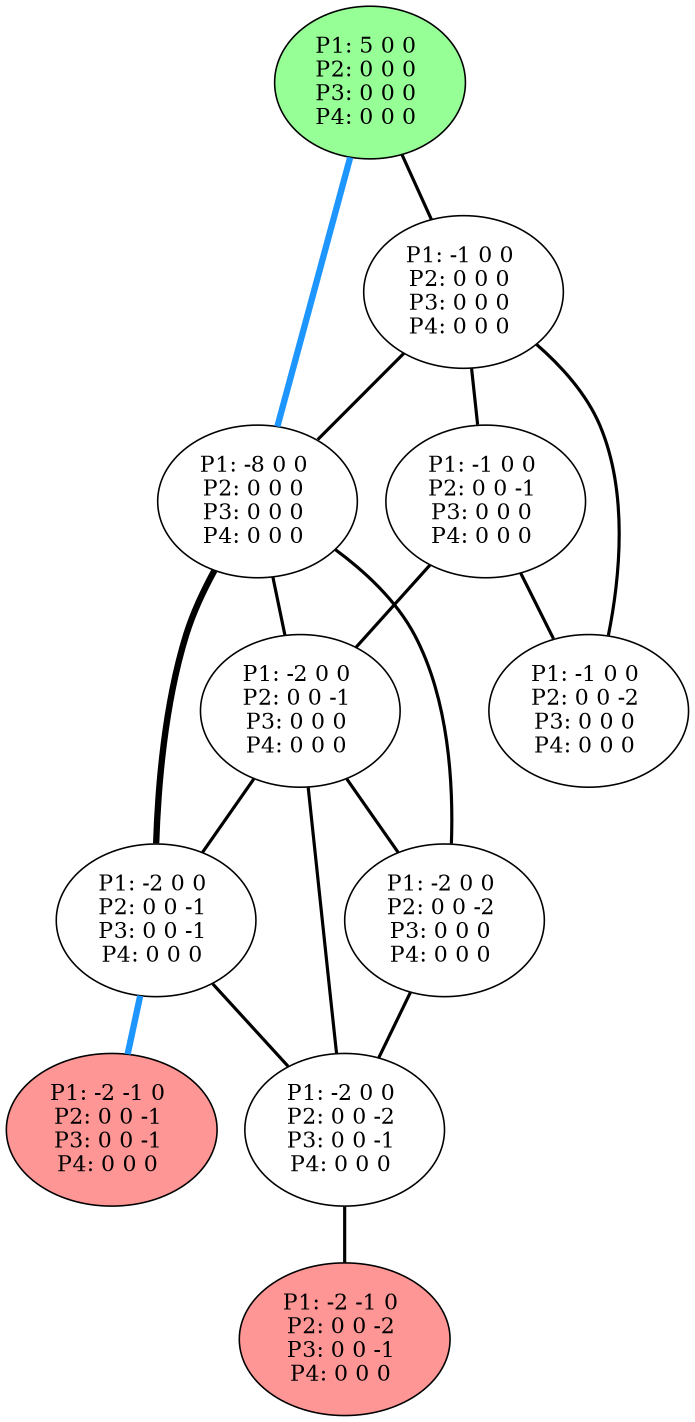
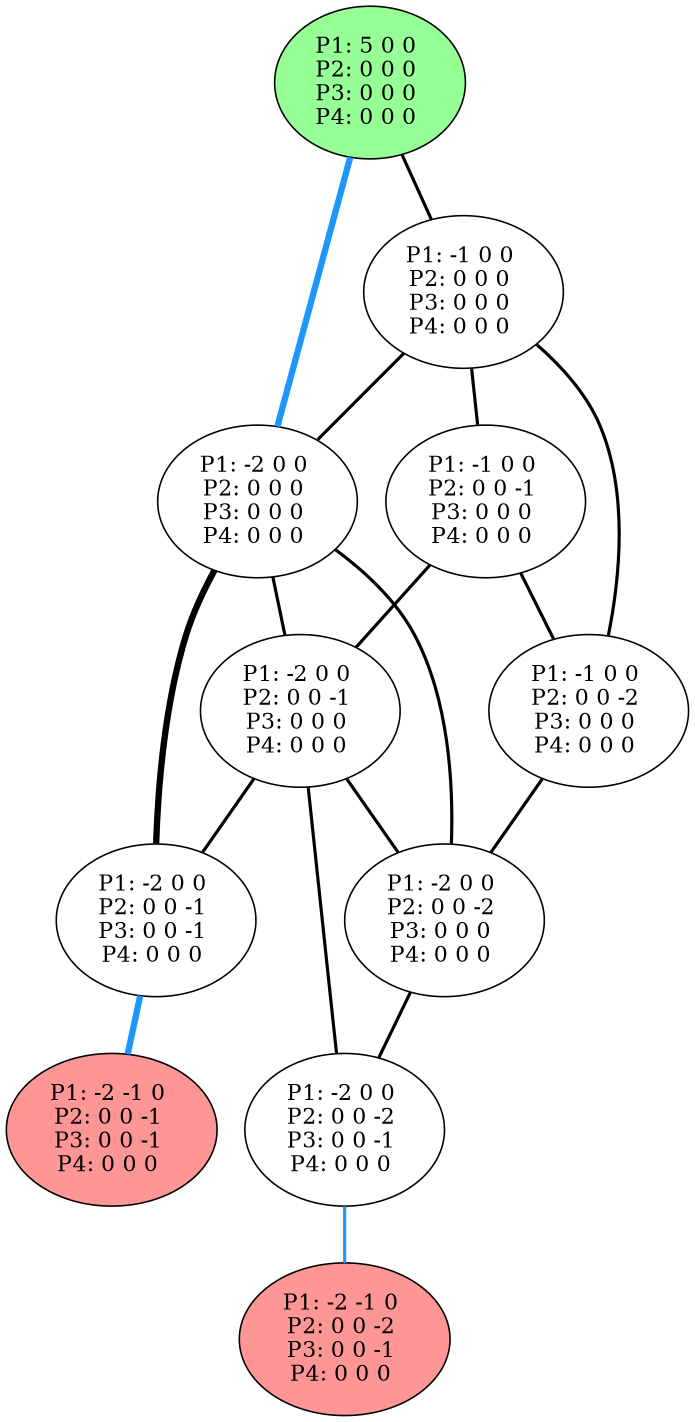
node "P1: -8 0 0 P2: 0 0 0 P3: 0 0 0 P4: 0 0 0": label "P1: -8 0 0 P2: 0 0 0 P3: 0 0 0 P4: 0 0 0" -> "P1: -2 0 0 P2: 0 0 0 P3: 0 0 0 P4: 0 0 0"
edge "P1: -1 0 0 P2: 0 0 -2 P3: 0 0 0 P4: 0 0 0" -- "P1: -2 0 0 P2: 0 0 -2 P3: 0 0 0 P4: 0 0 0": added
edge "P1: -2 0 0 P2: 0 0 -1 P3: 0 0 -1 P4: 0 0 0" -- "P1: -2 0 0 P2: 0 0 -2 P3: 0 0 -1 P4: 0 0 0": removed
edge "P1: -2 0 0 P2: 0 0 -2 P3: 0 0 -1 P4: 0 0 0" -- "P1: -2 -1 0 P2: 0 0 -2 P3: 0 0 -1 P4: 0 0 0": color black -> #1e96ff
